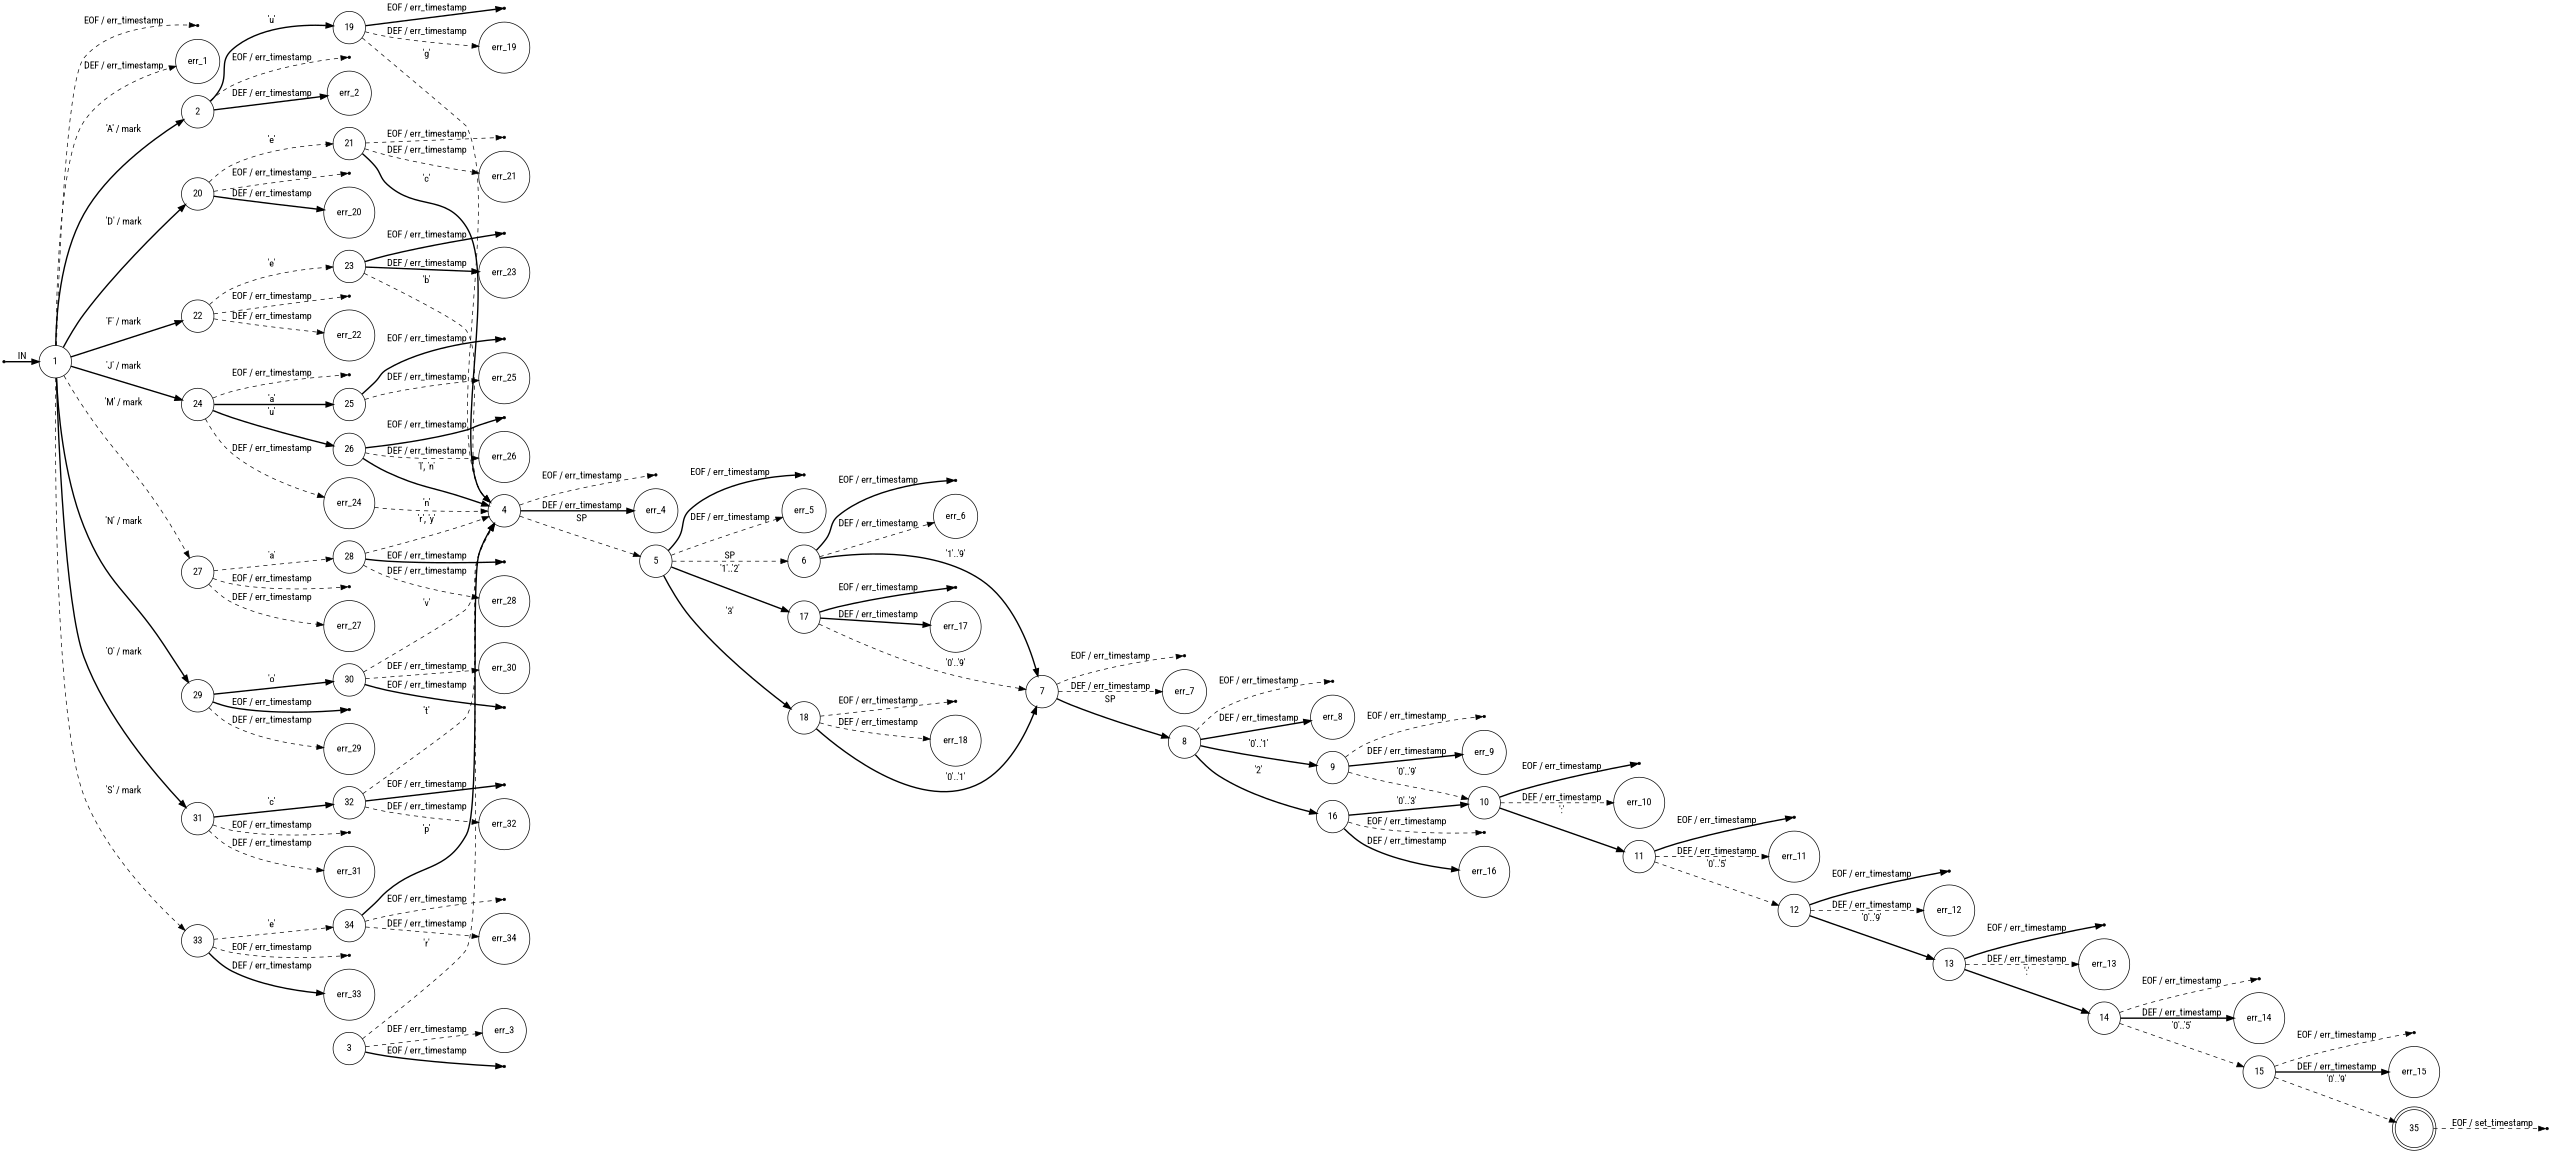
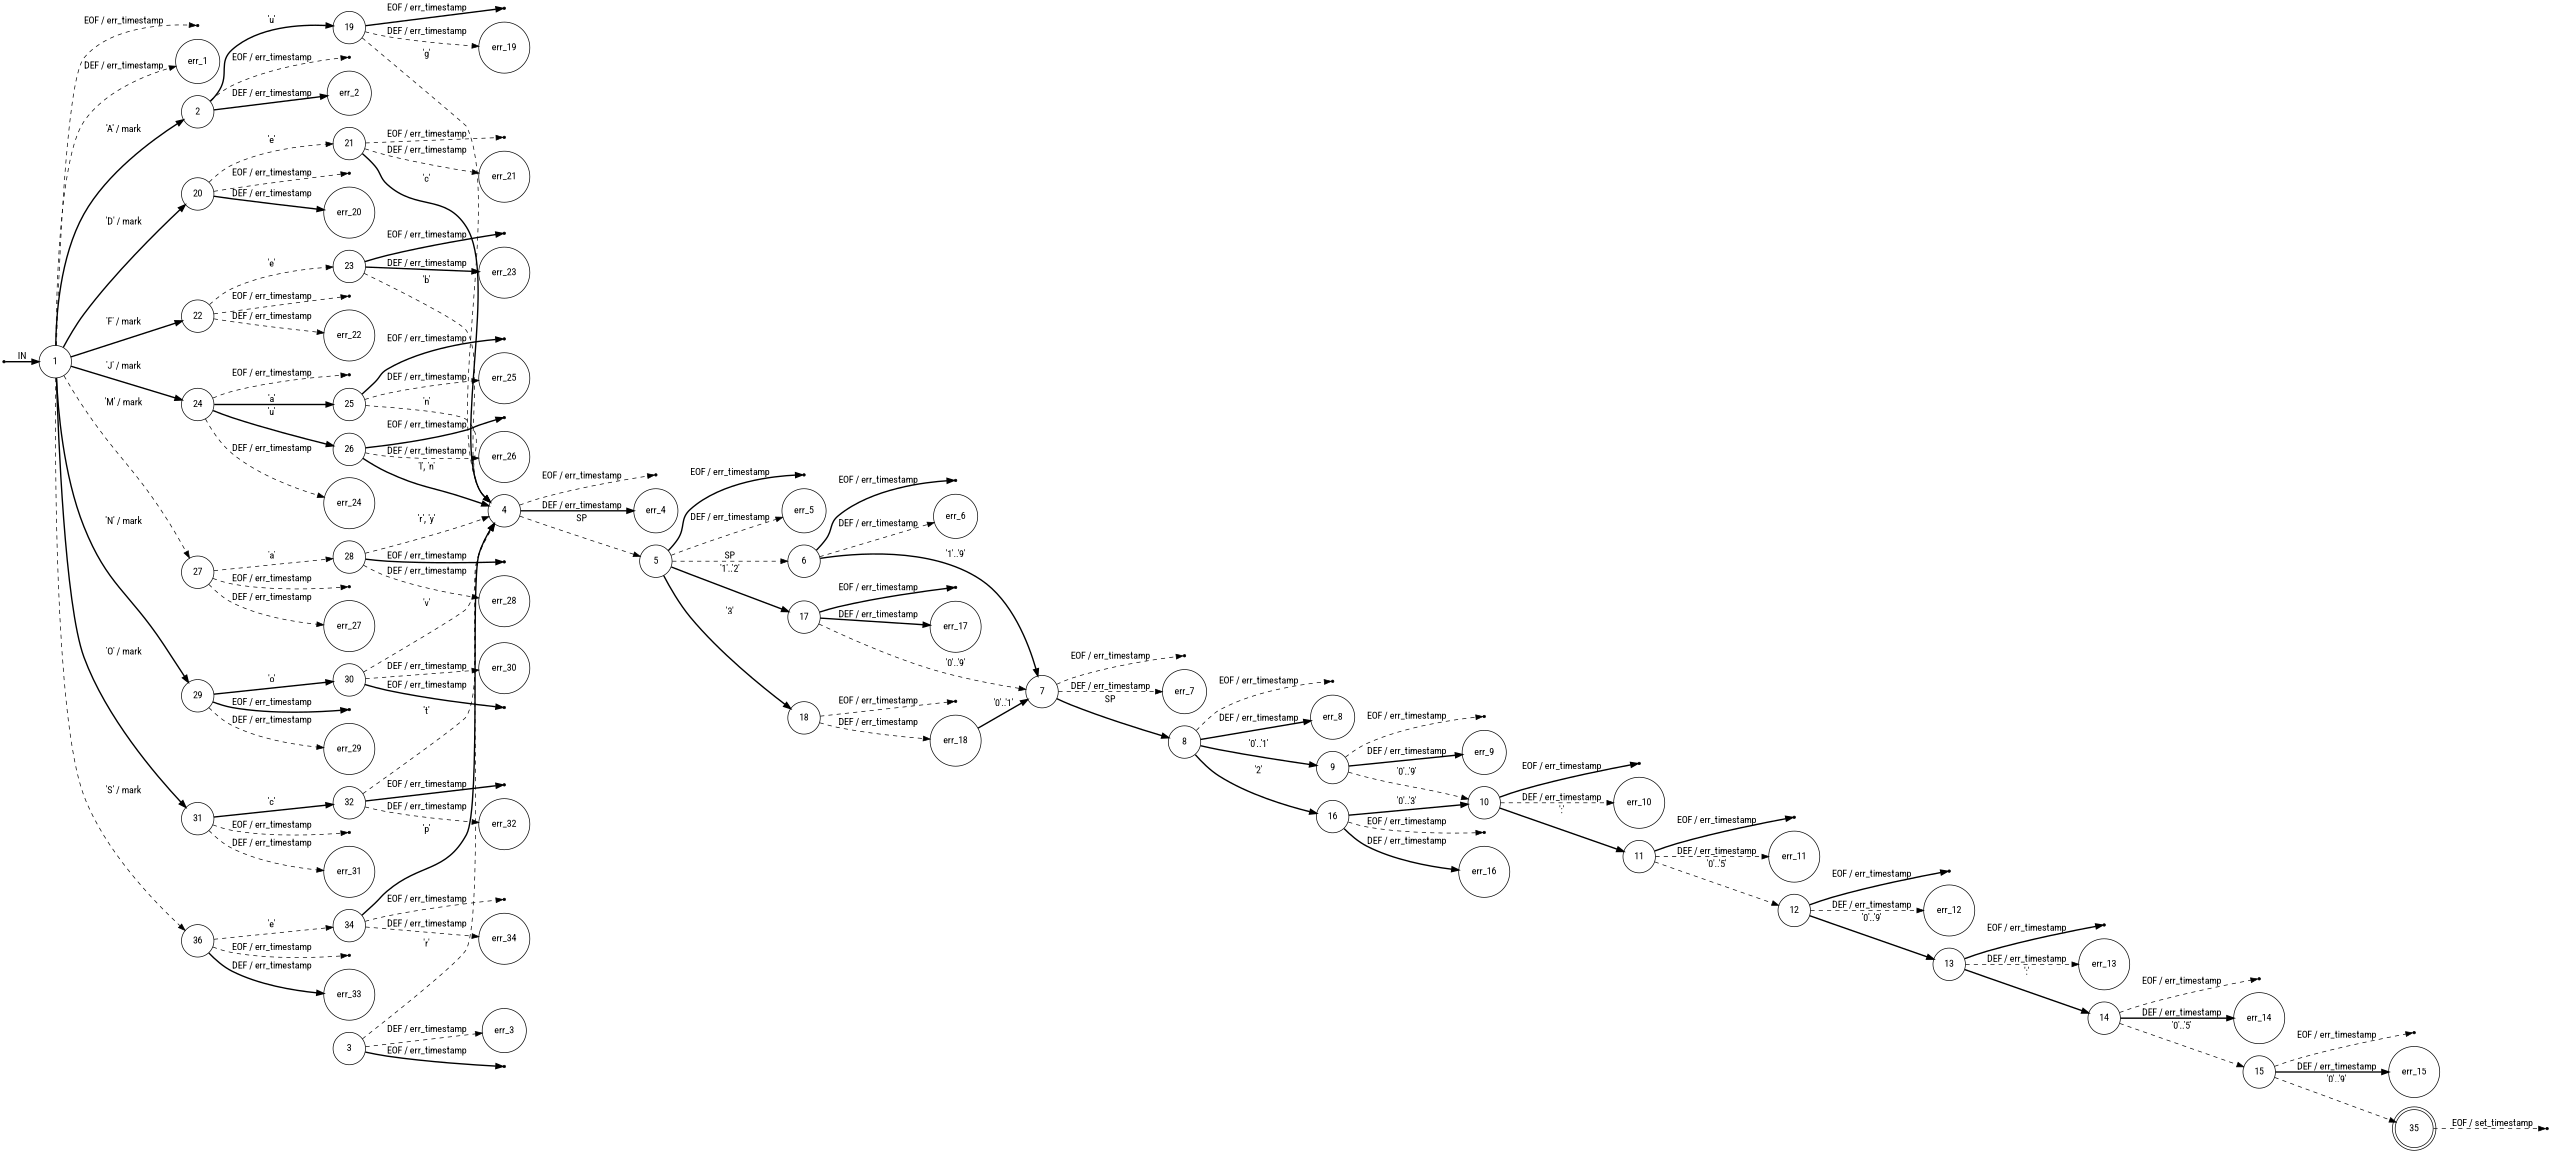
edge "err_24" -> "4": now "25" -> "4"
edge "18" -> "7": now "err_18" -> "7"
node "33": label "33" -> "36"
